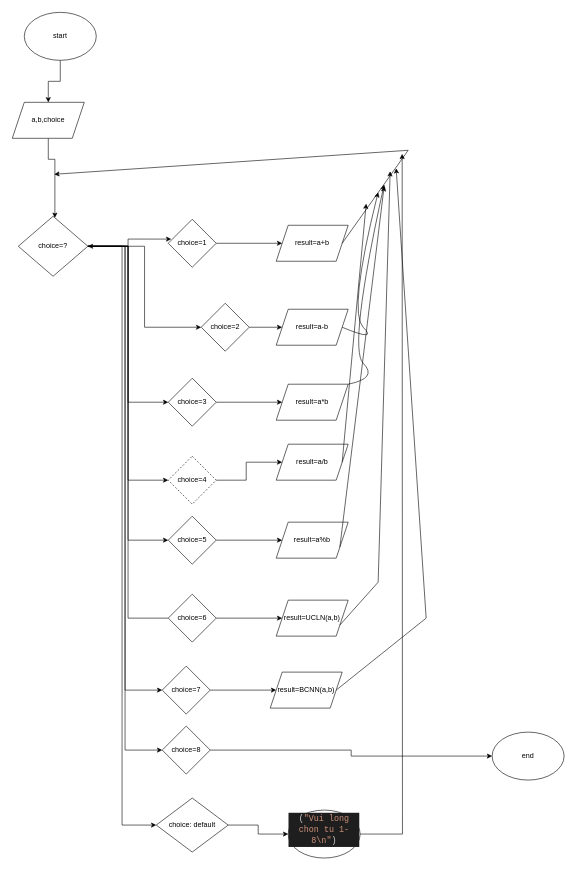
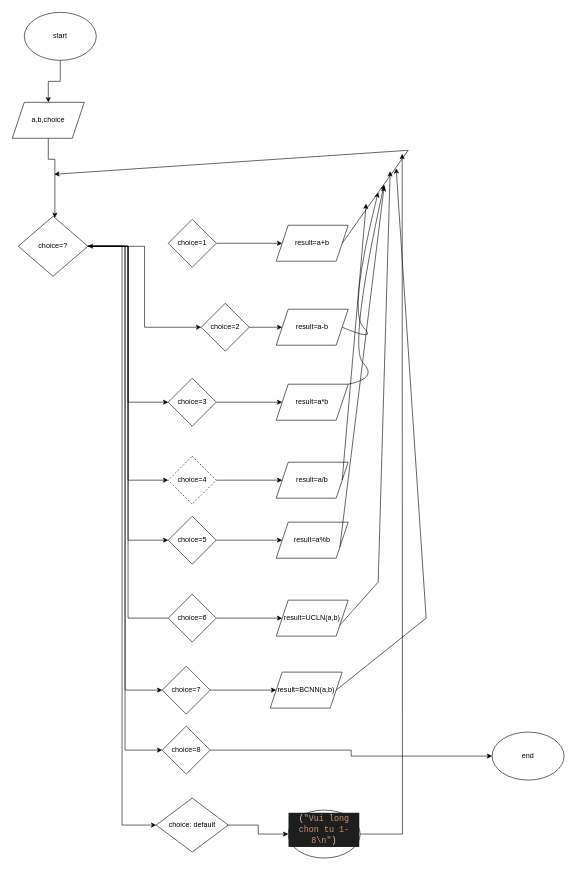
edge "choice=?" -> "choice=1": removed
node "result=a/b": moved (312, 462) -> (312, 480)
